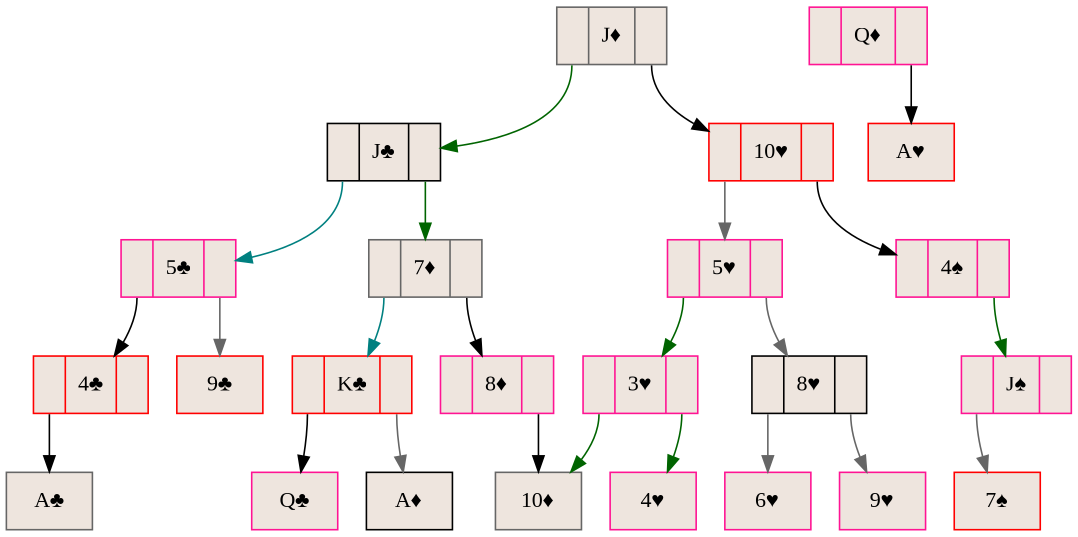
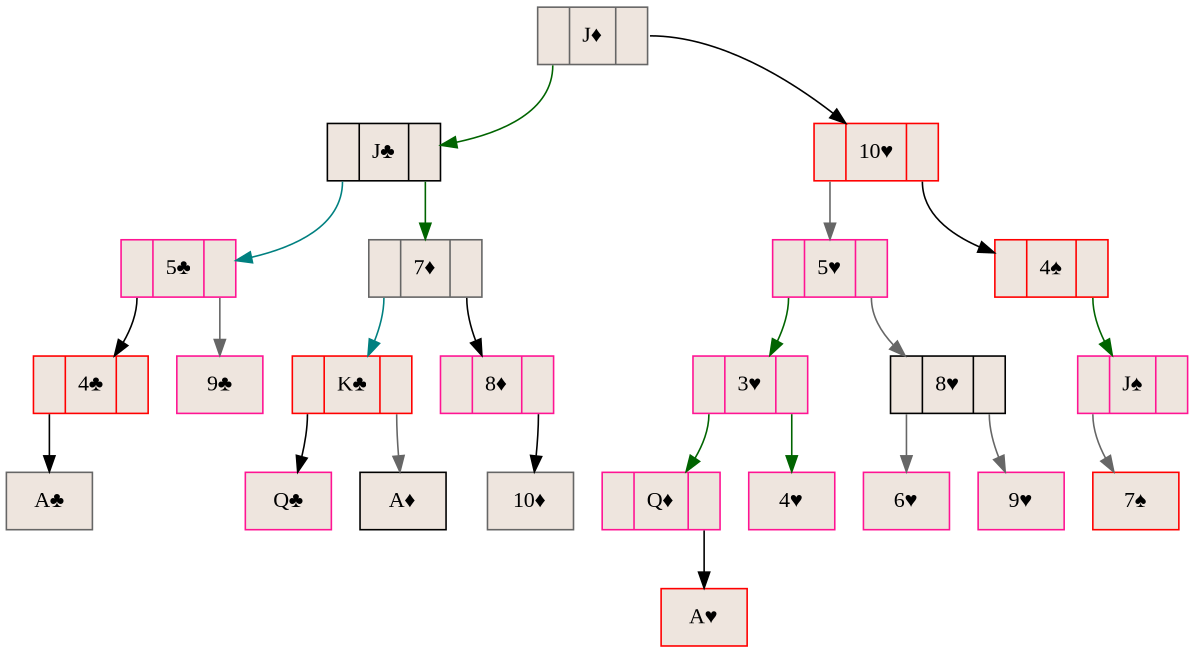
node "4♠": color deeppink -> red
node "9♣": color red -> deeppink
edge "3♥" -> "10♦": now "3♥" -> "Q♦"
